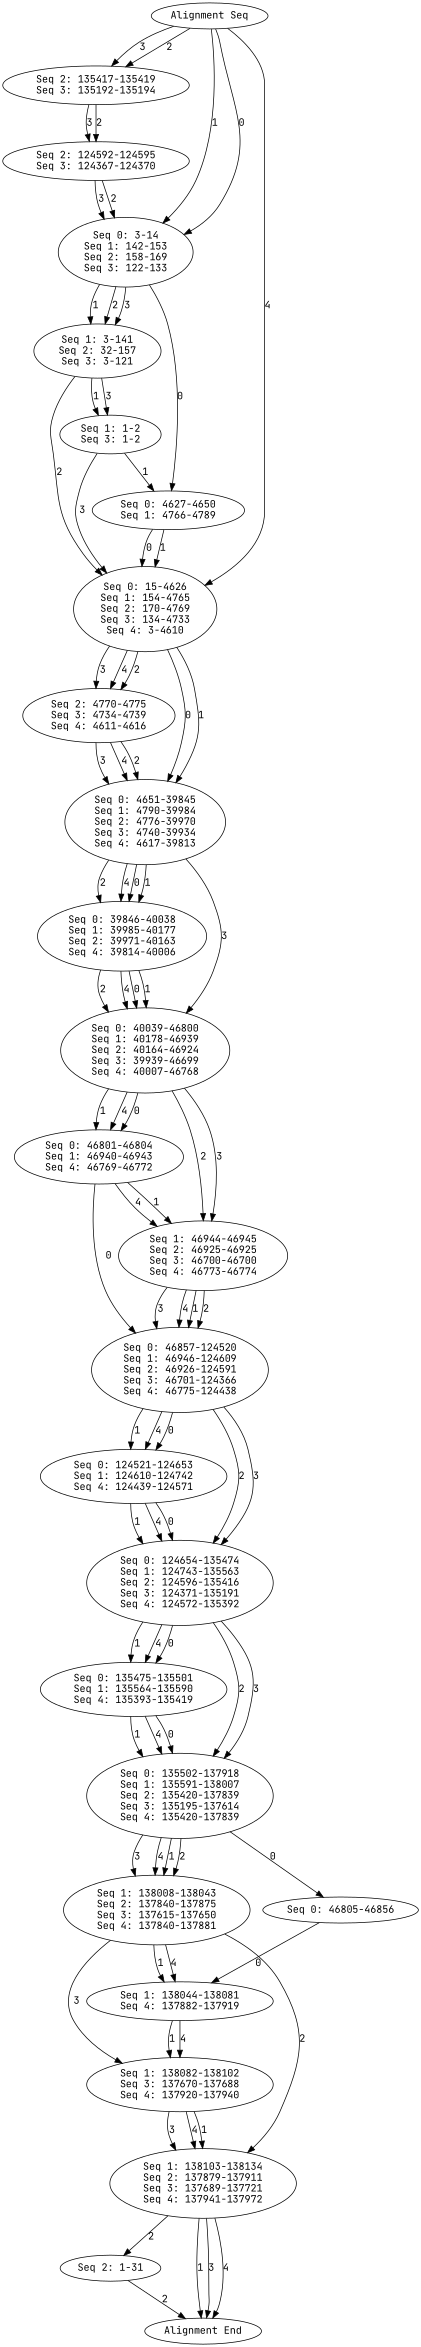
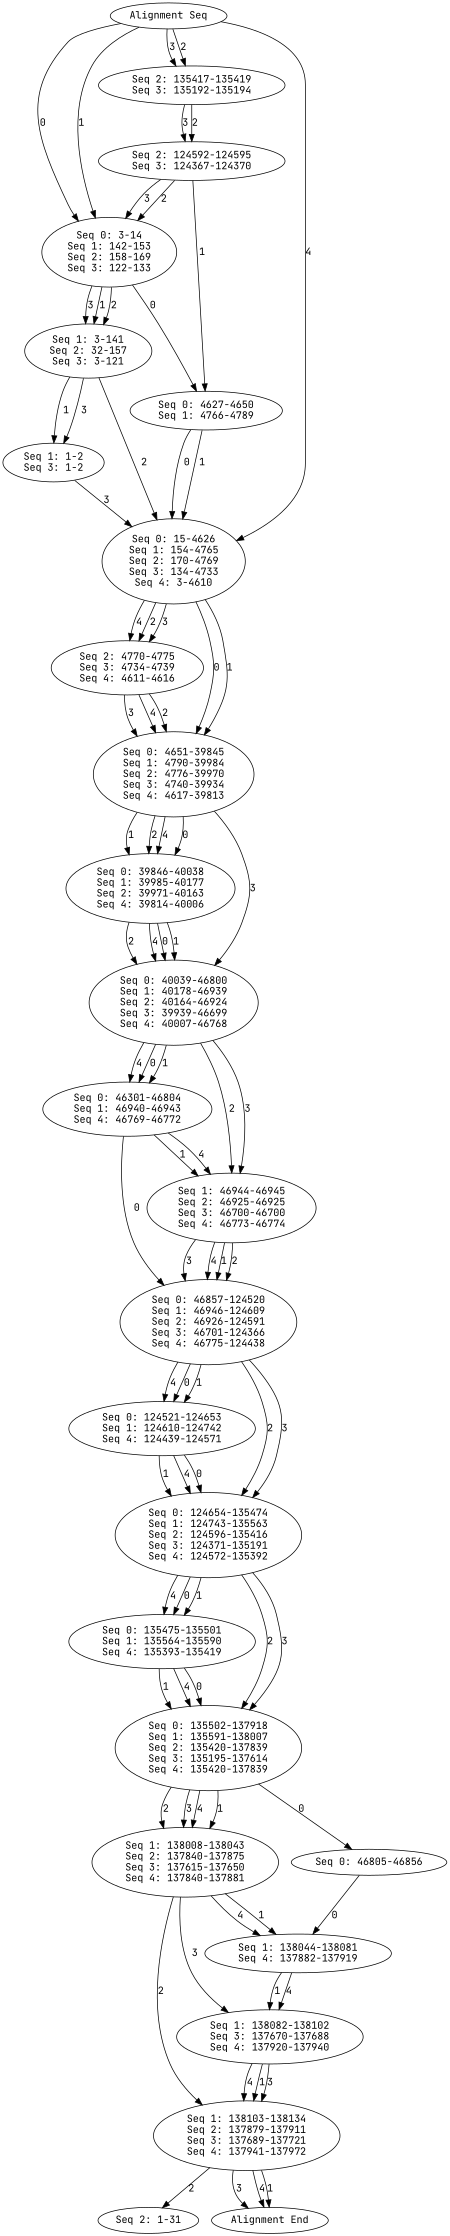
edge "Seq 1: 1-2 Seq 3: 1-2" -> "Seq 0: 4627-4650 Seq 1: 4766-4789": now "Seq 2: 124592-124595 Seq 3: 124367-124370" -> "Seq 0: 4627-4650 Seq 1: 4766-4789"
node "Seq 0: 46801-46804 Seq 1: 46940-46943 Seq 4: 46769-46772": label "Seq 0: 46801-46804 Seq 1: 46940-46943 Seq 4: 46769-46772" -> "Seq 0: 46301-46804 Seq 1: 46940-46943 Seq 4: 46769-46772"
edge "Seq 2: 1-31" -> "Alignment End": removed, label "2"
